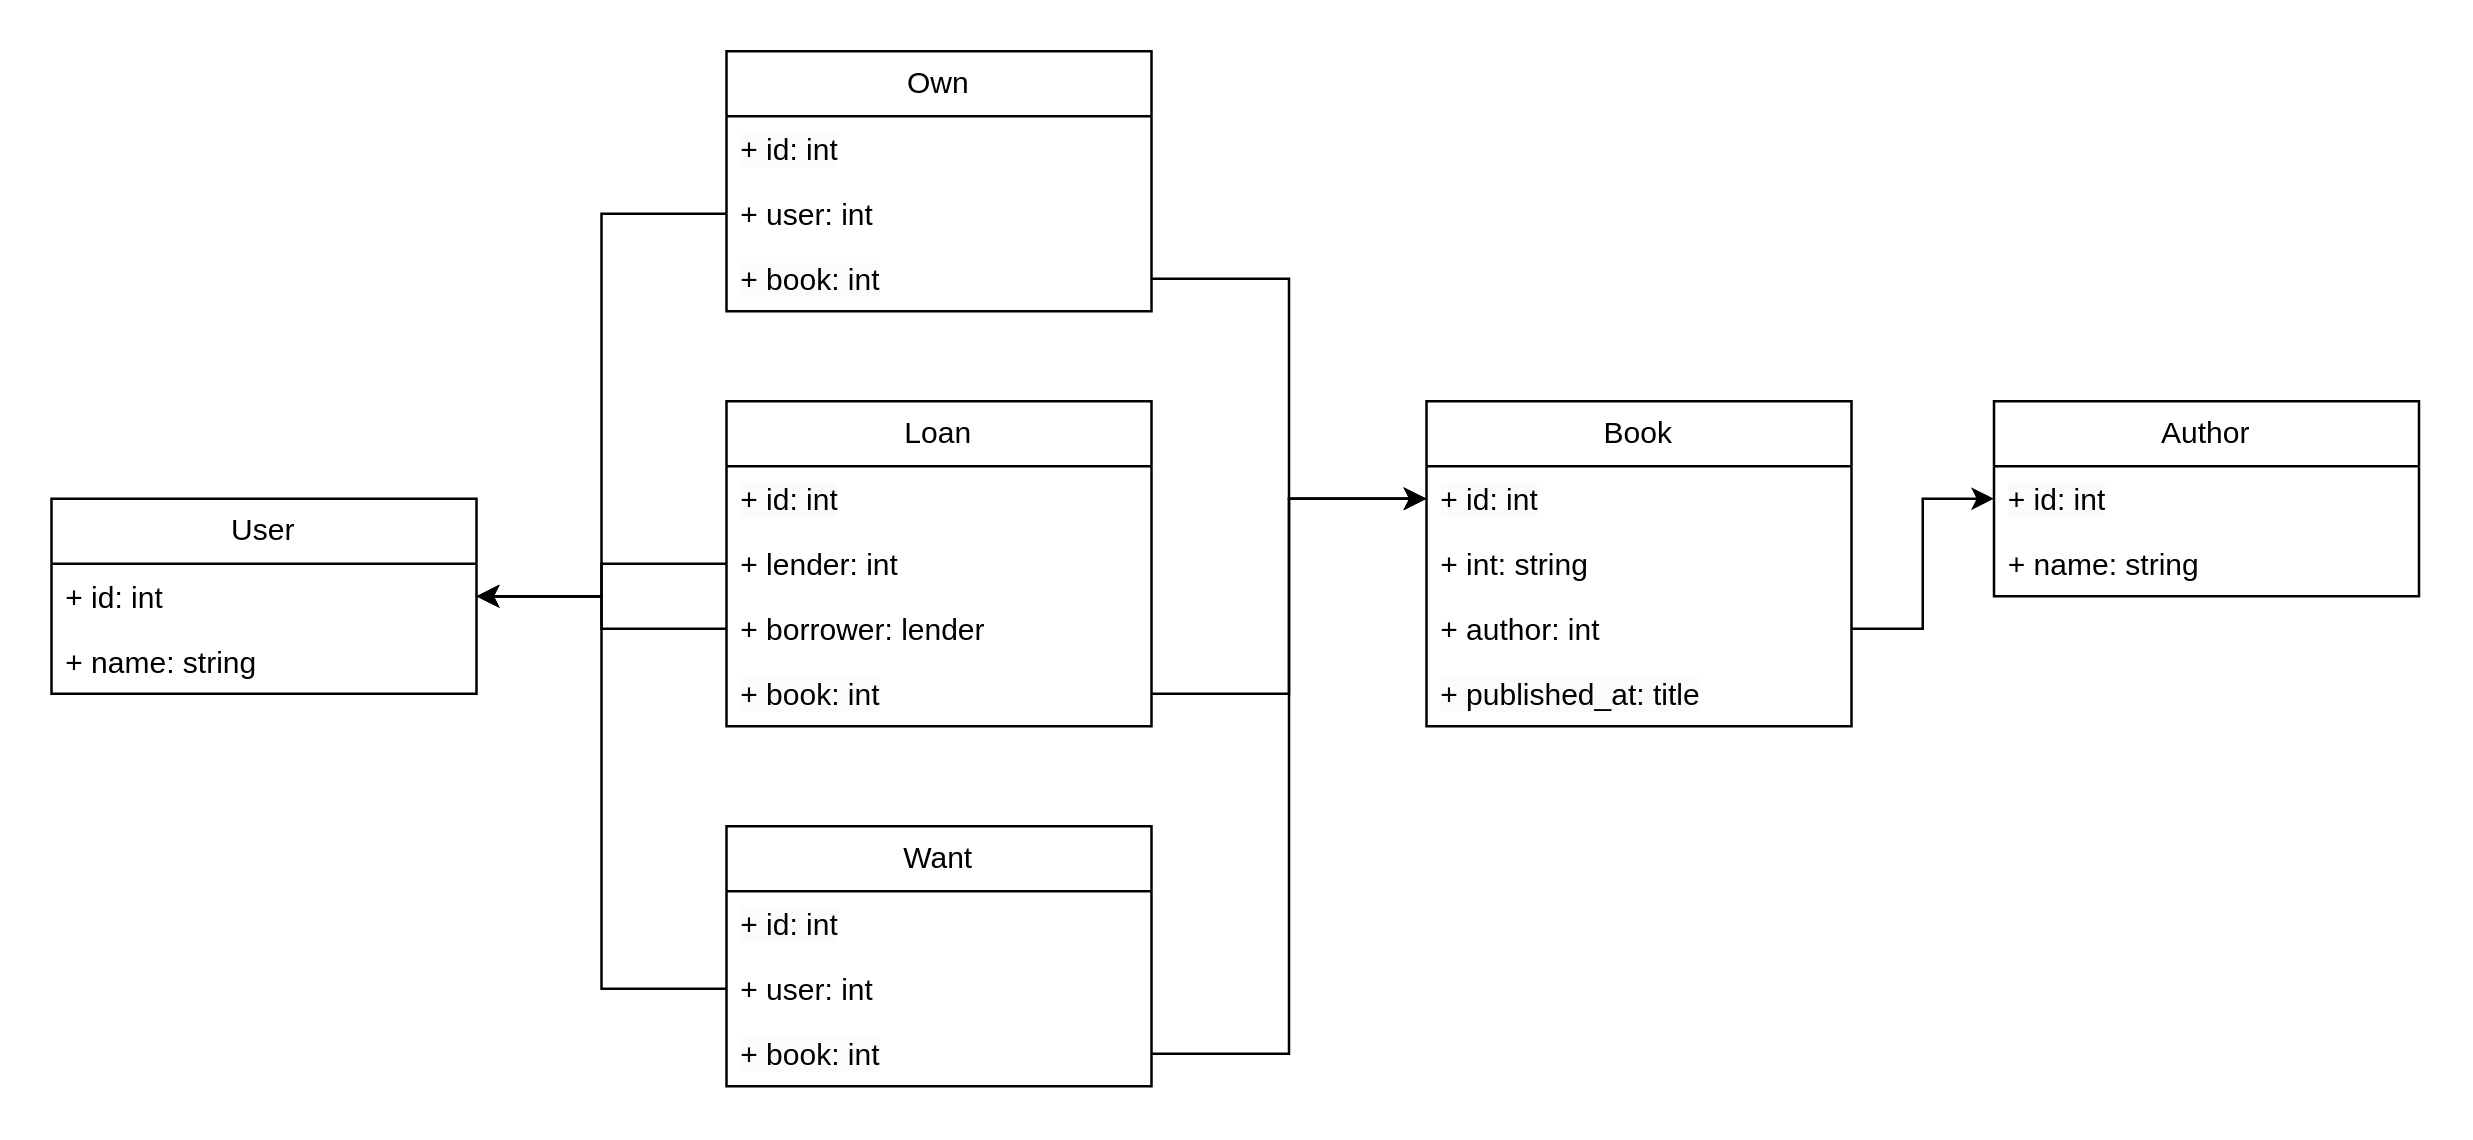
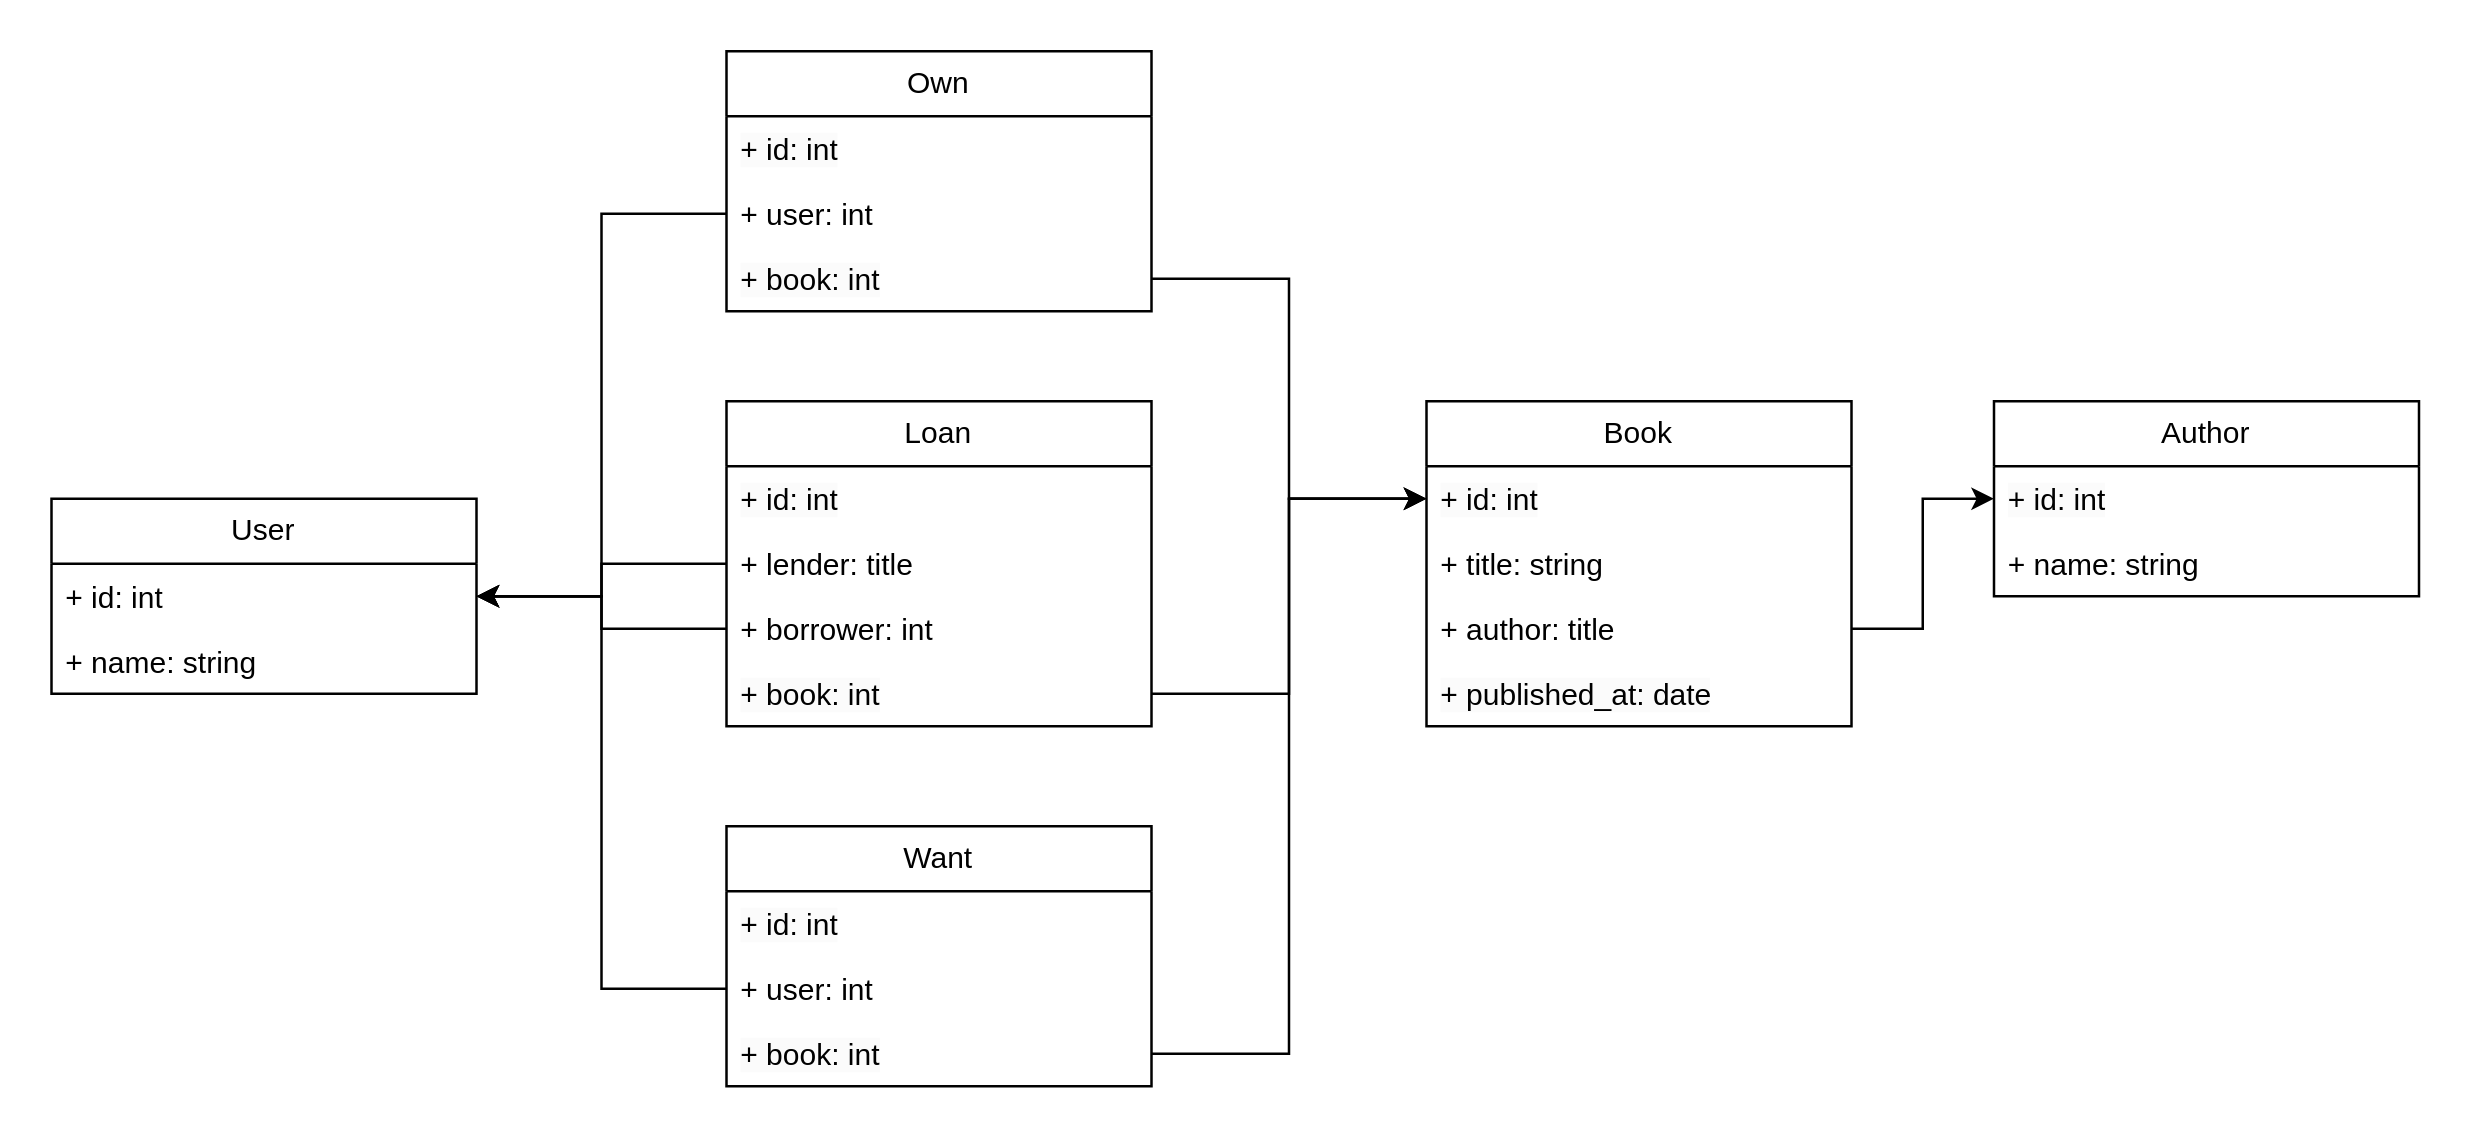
node "+ lender: int": label "+ lender: int" -> "+ lender: title"
node "+ int: string": label "+ int: string" -> "+ title: string"
node "+ borrower: lender": label "+ borrower: lender" -> "+ borrower: int"
node "+ author: int": label "+ author: int" -> "+ author: title"
node "+ published_at: title": label "+ published_at: title" -> "+ published_at: date"
